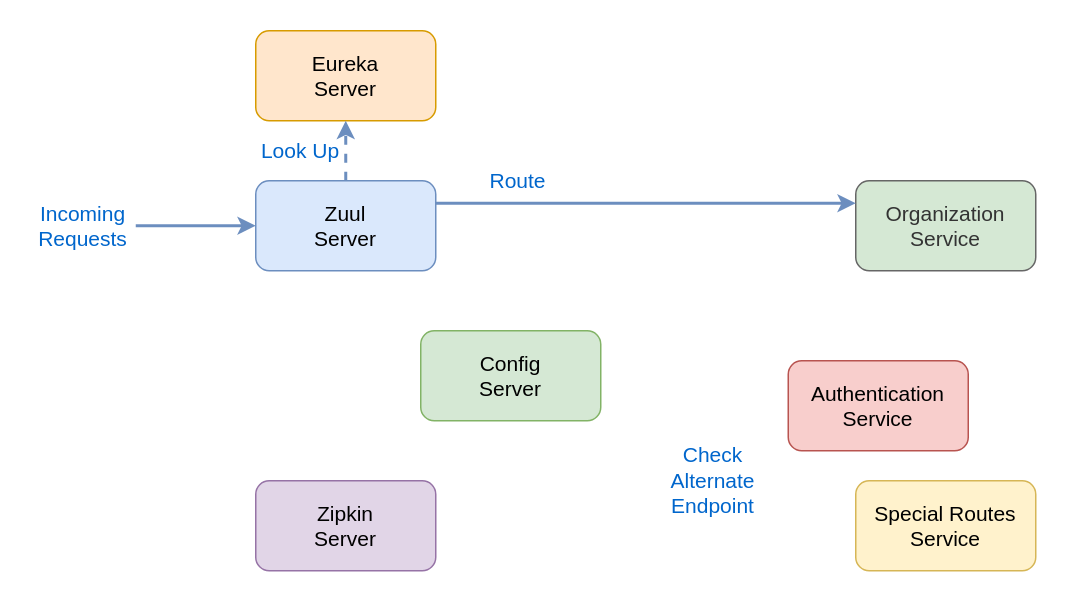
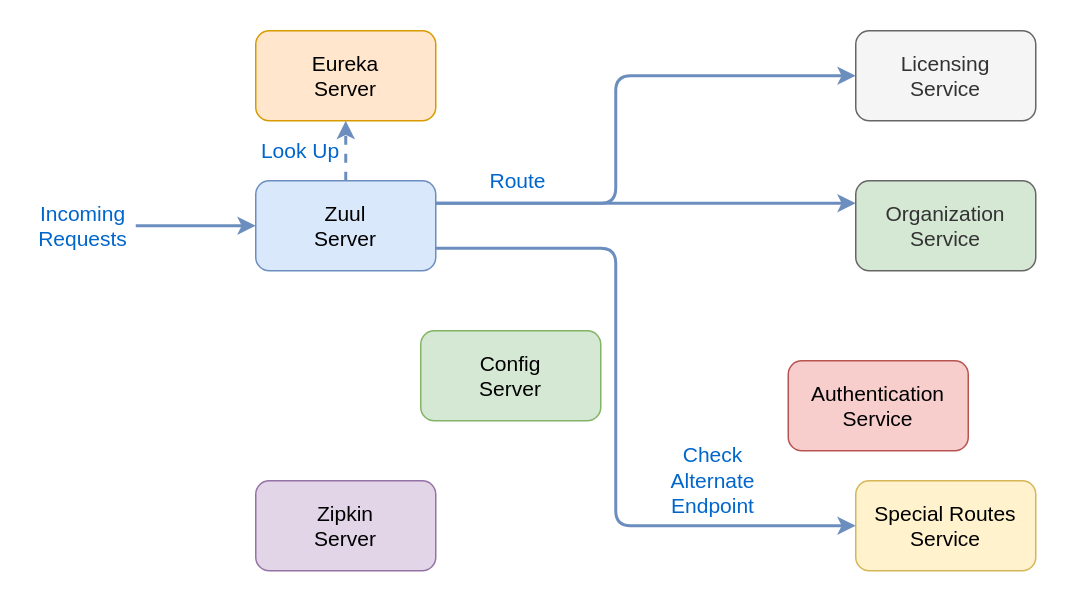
edge "Zuul Server" -> "Licensing Service": added
node "Licensing Service": added
edge "Zuul Server" -> "Special Routes Service": added
